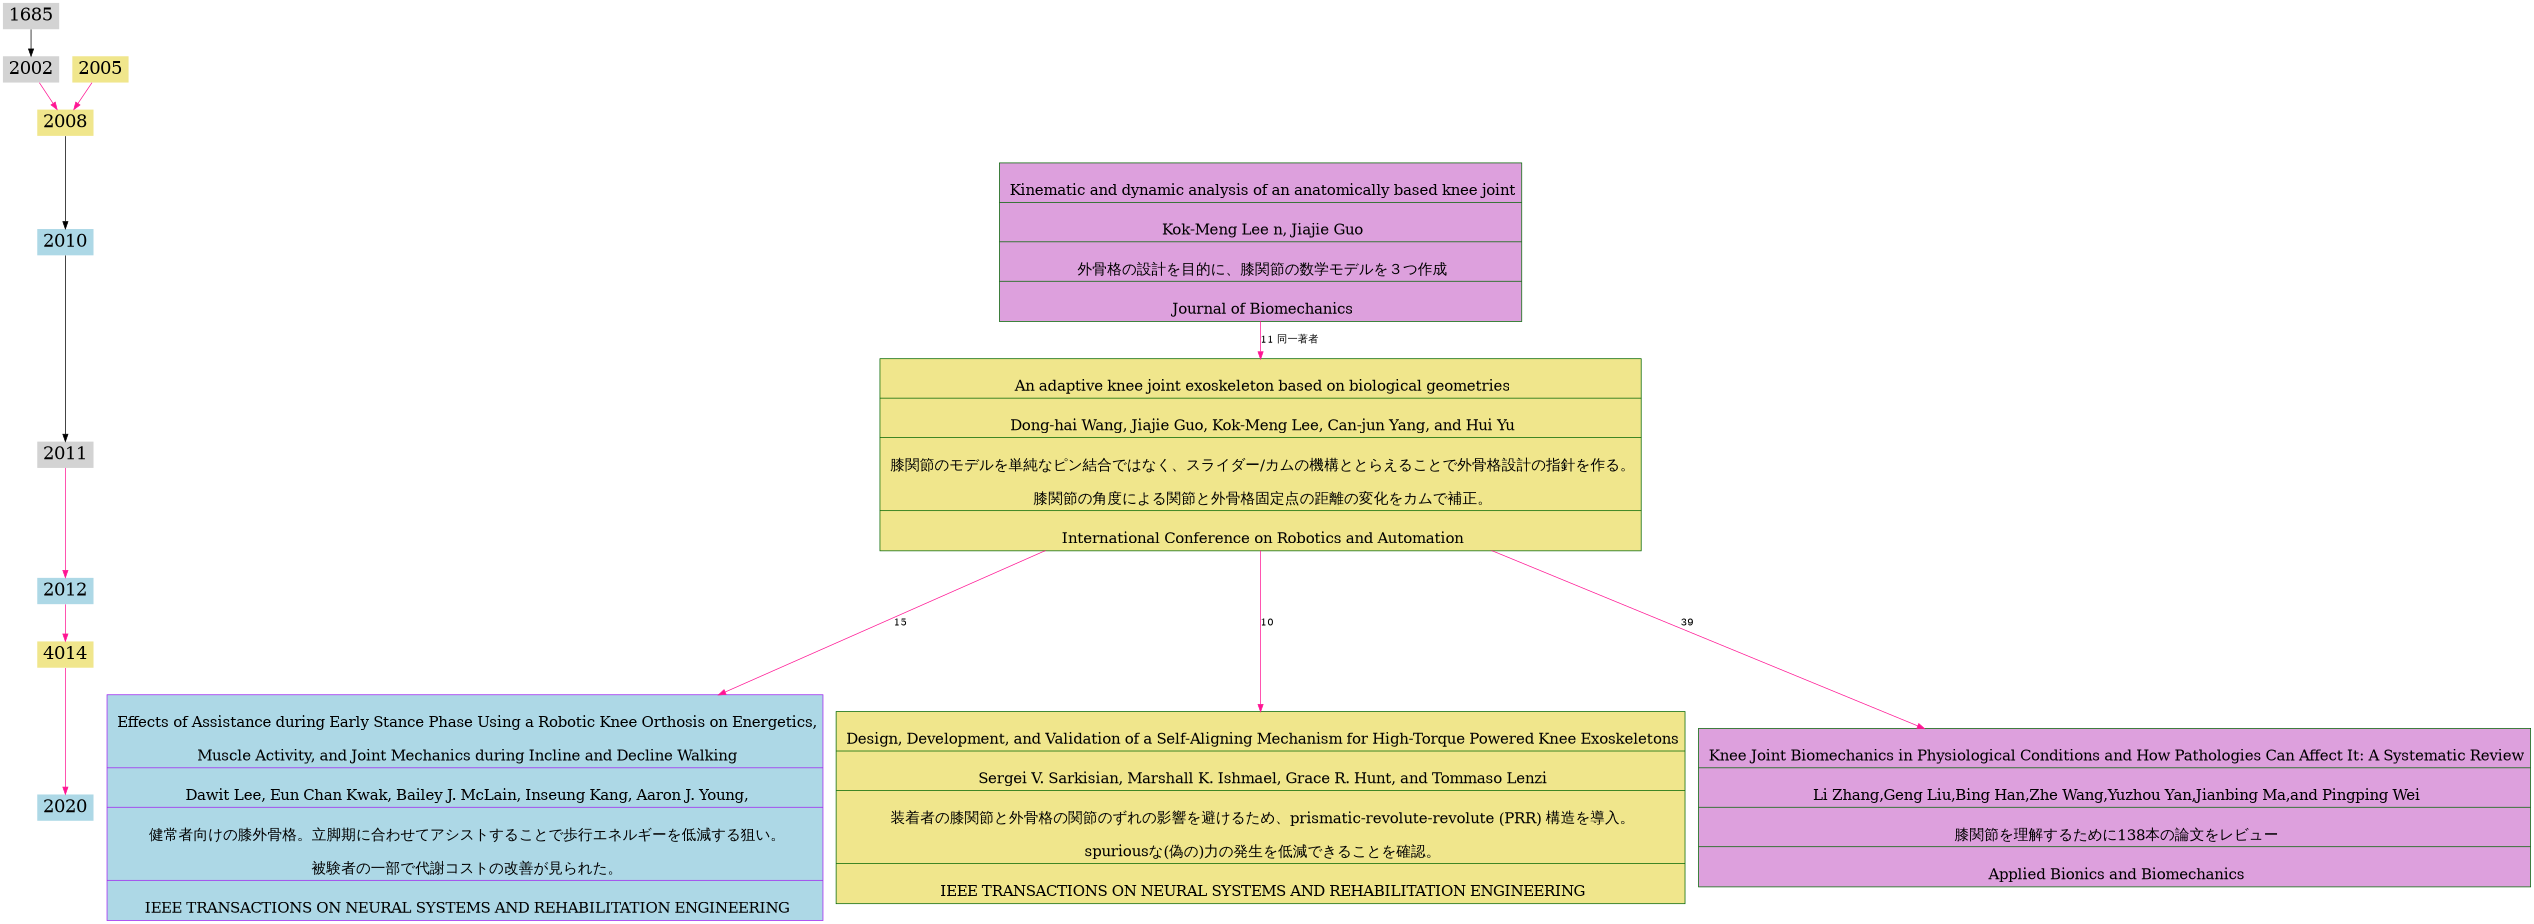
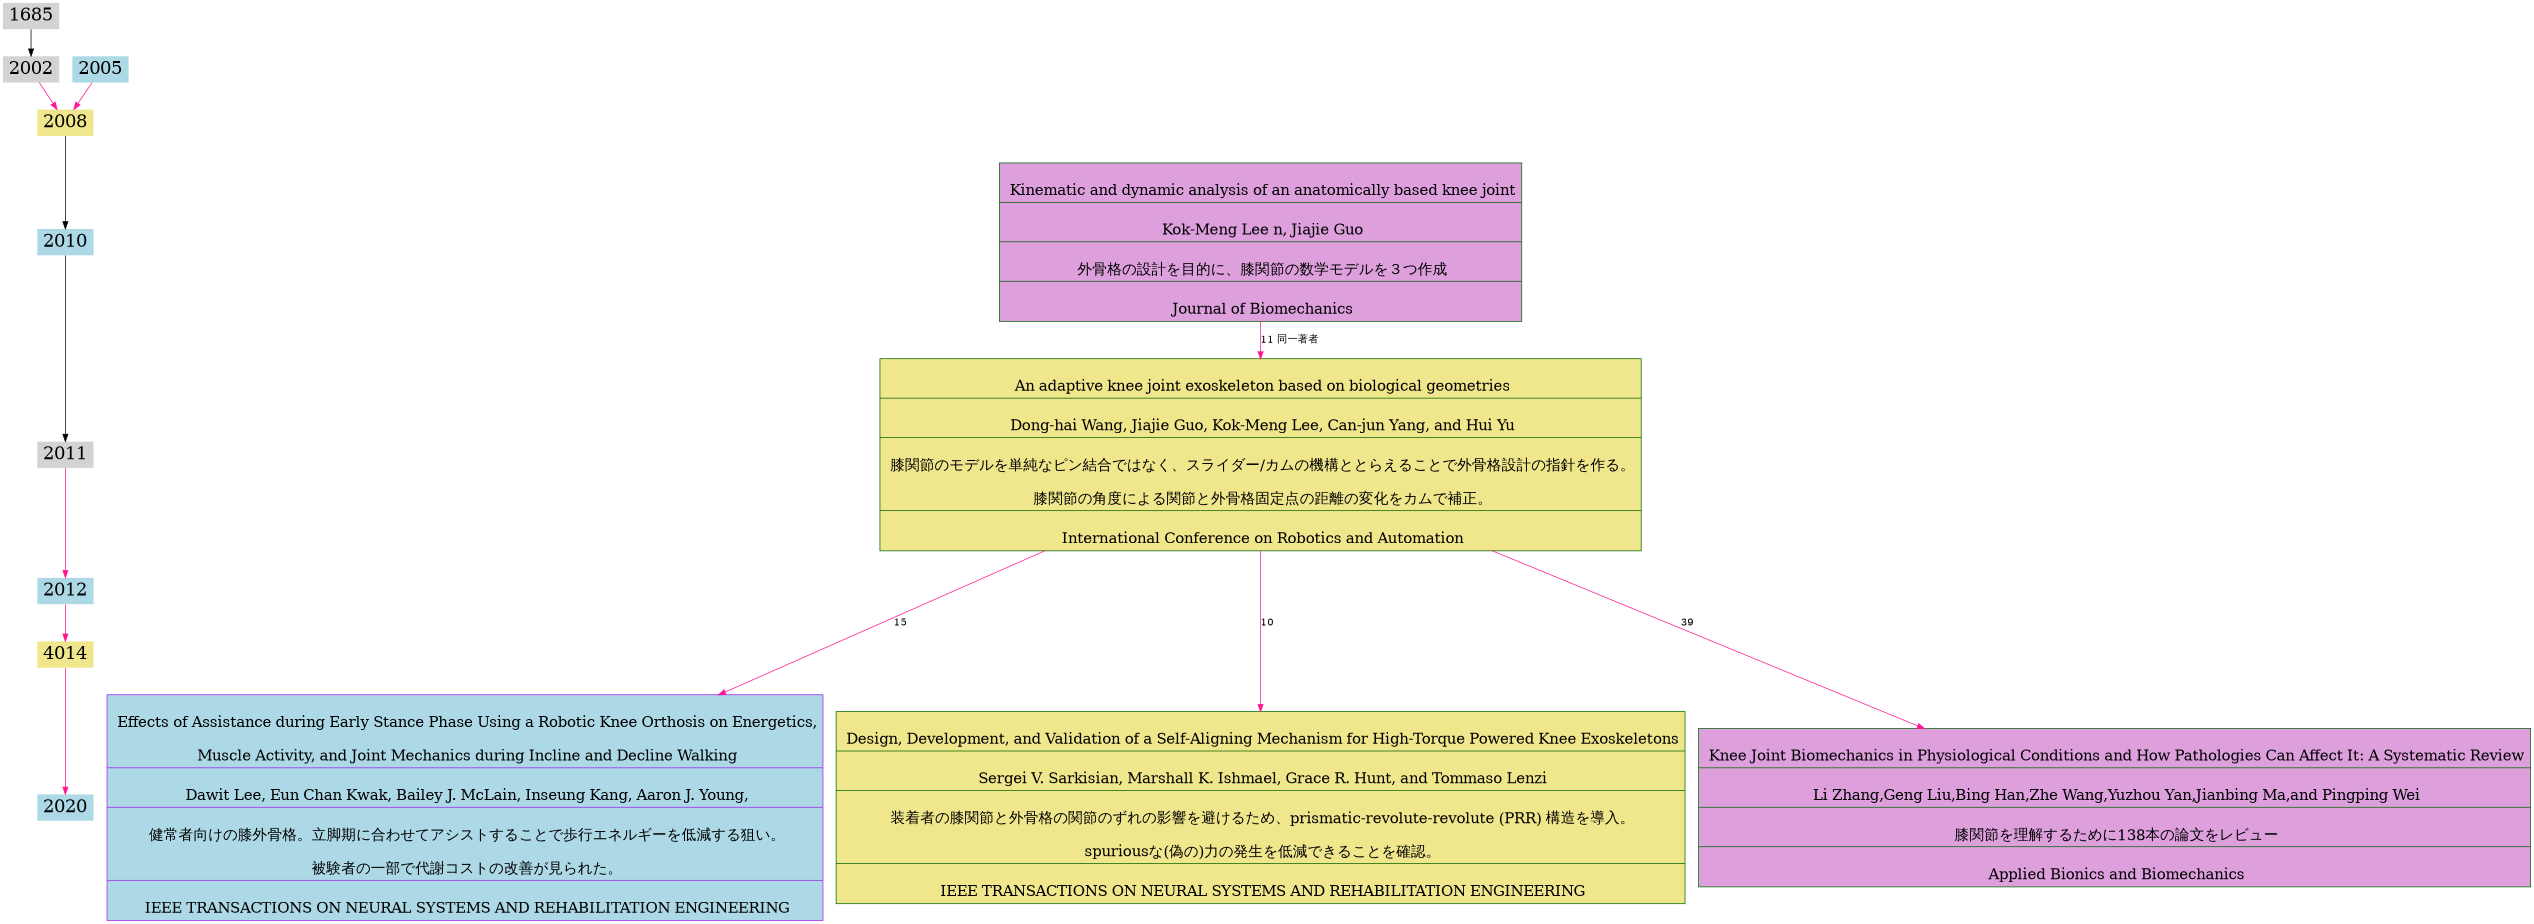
node "2005": fillcolor khaki -> lightblue
